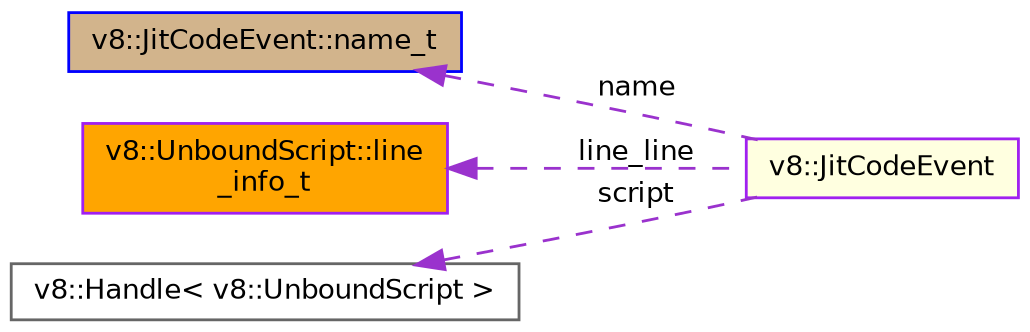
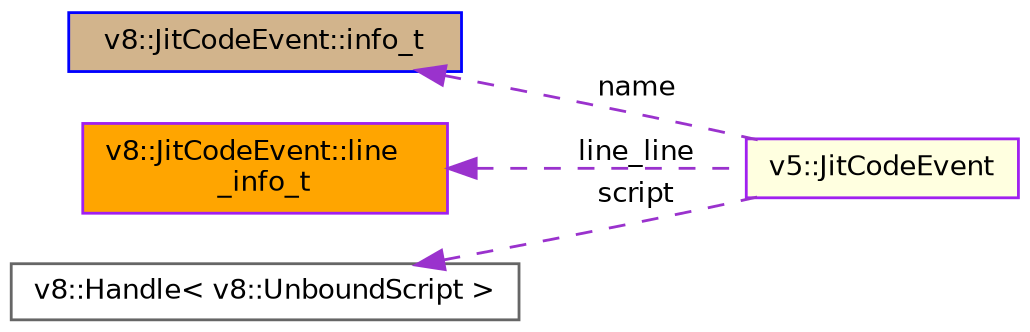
node "v8::JitCodeEvent::name_t": label "v8::JitCodeEvent::name_t" -> "v8::JitCodeEvent::info_t"
node "v8::UnboundScript::line _info_t": label "v8::UnboundScript::line _info_t" -> "v8::JitCodeEvent::line _info_t"
node "v8::JitCodeEvent": label "v8::JitCodeEvent" -> "v5::JitCodeEvent"
